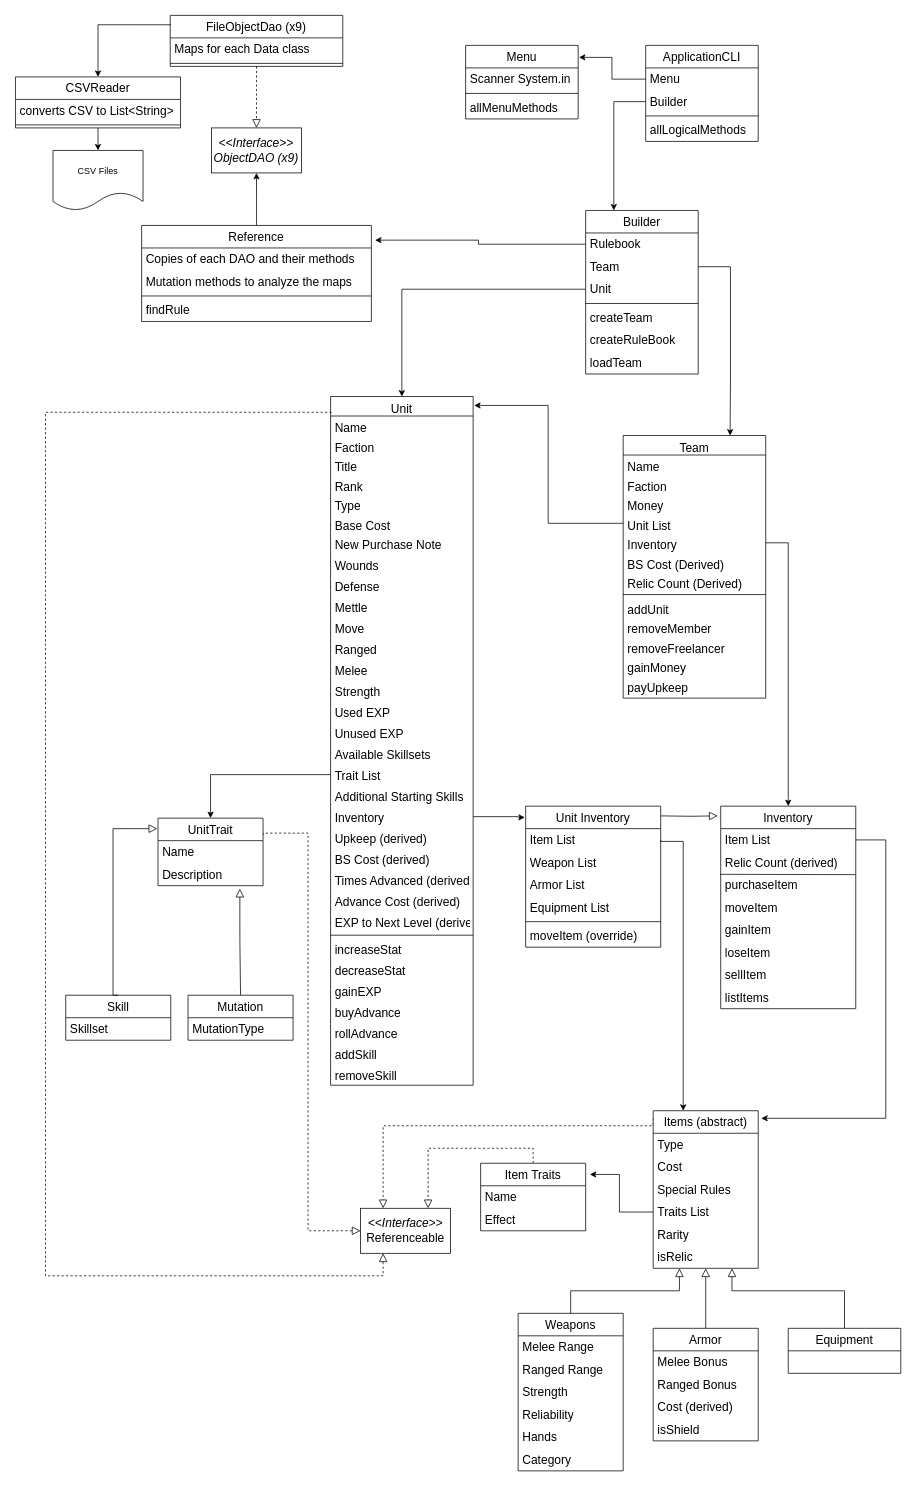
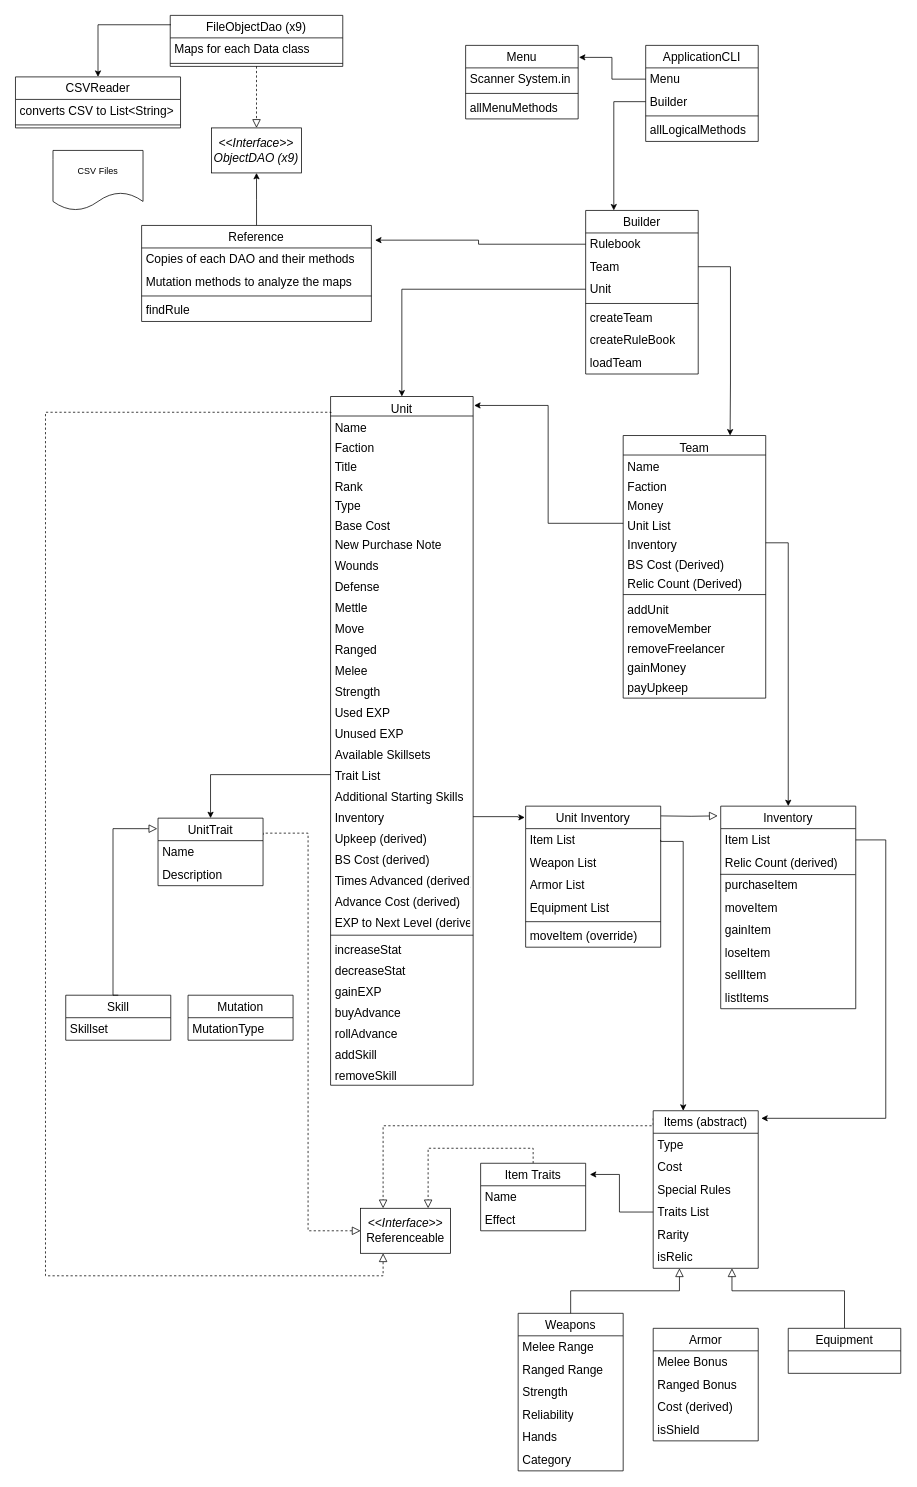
edge "CSVReader" -> "CSV Files": removed
edge "Mutation" -> "Description": removed
edge "Armor" -> "Items (abstract)": removed
